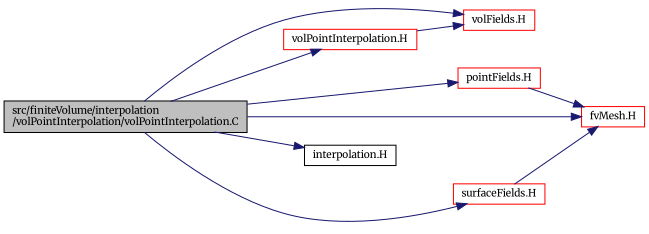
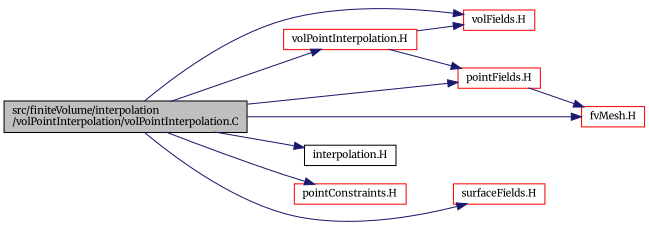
edge "volPointInterpolation.H" -> "pointFields.H": added
edge "surfaceFields.H" -> "fvMesh.H": removed
node "pointConstraints.H": added
